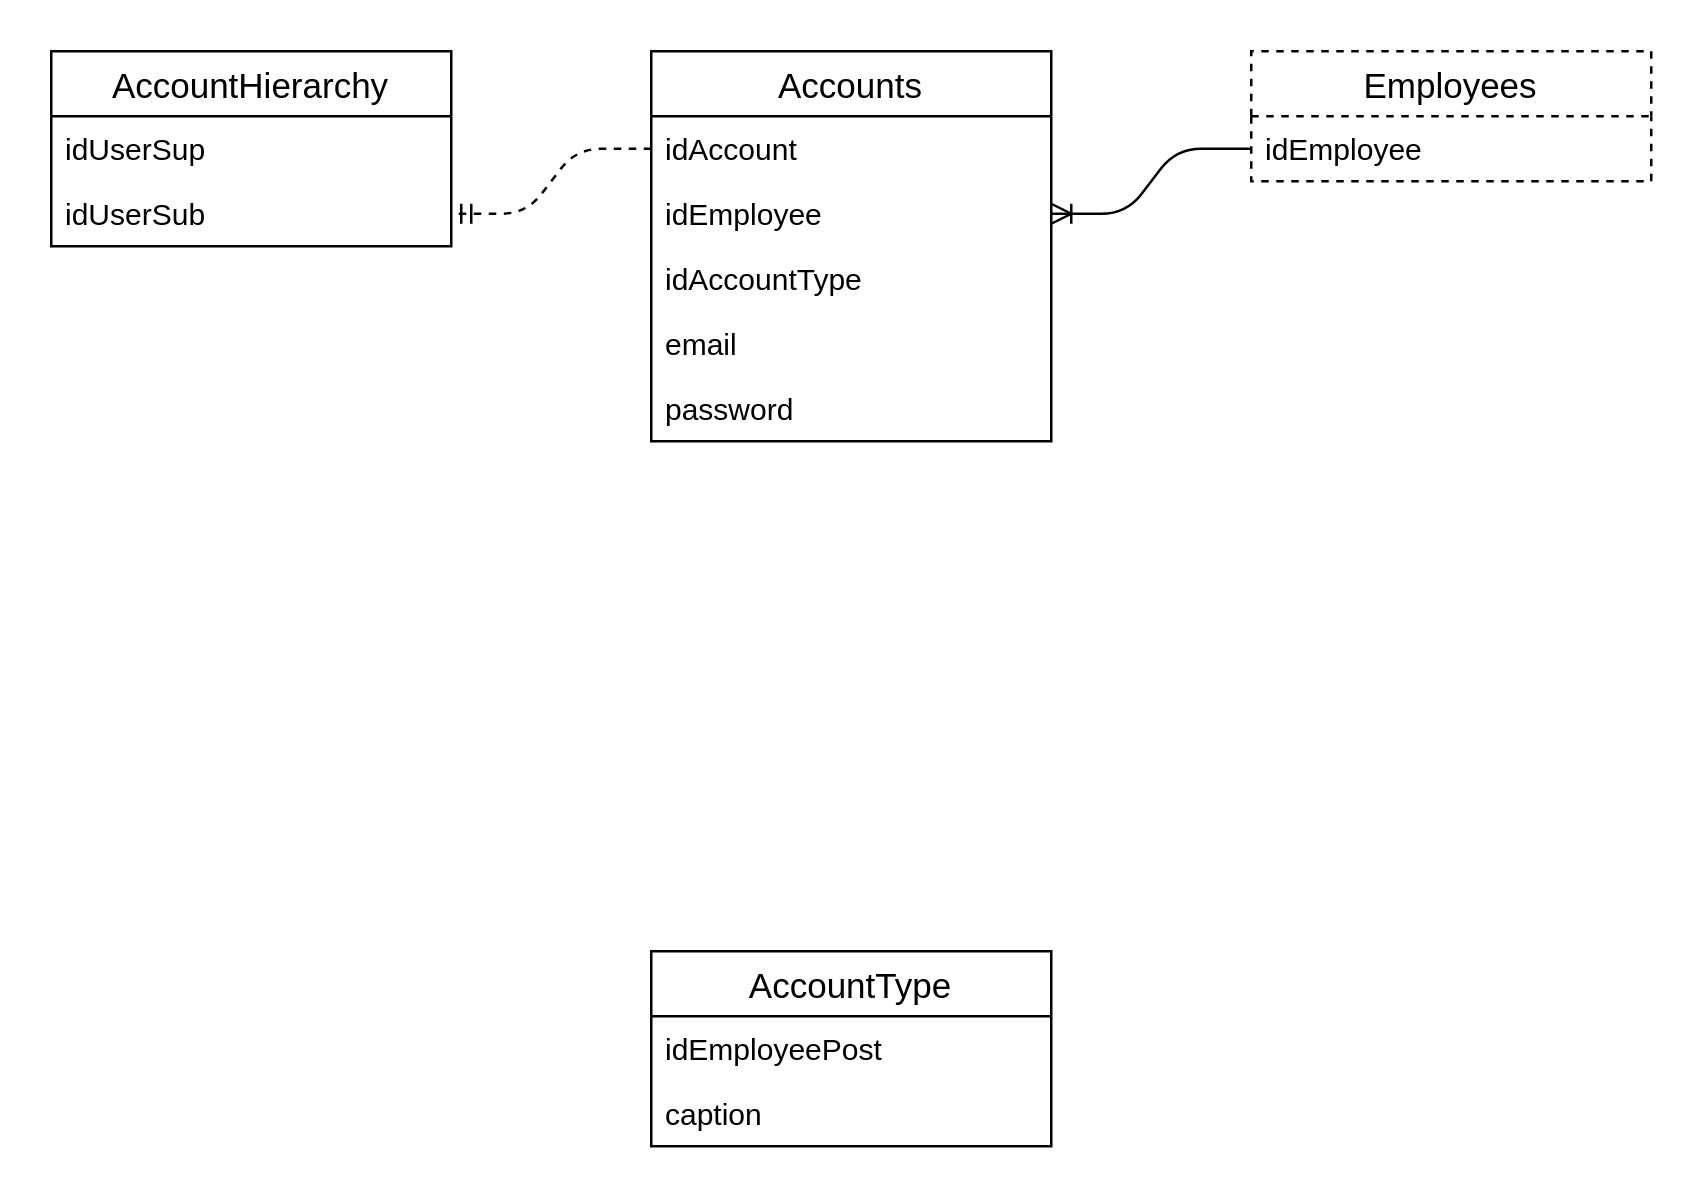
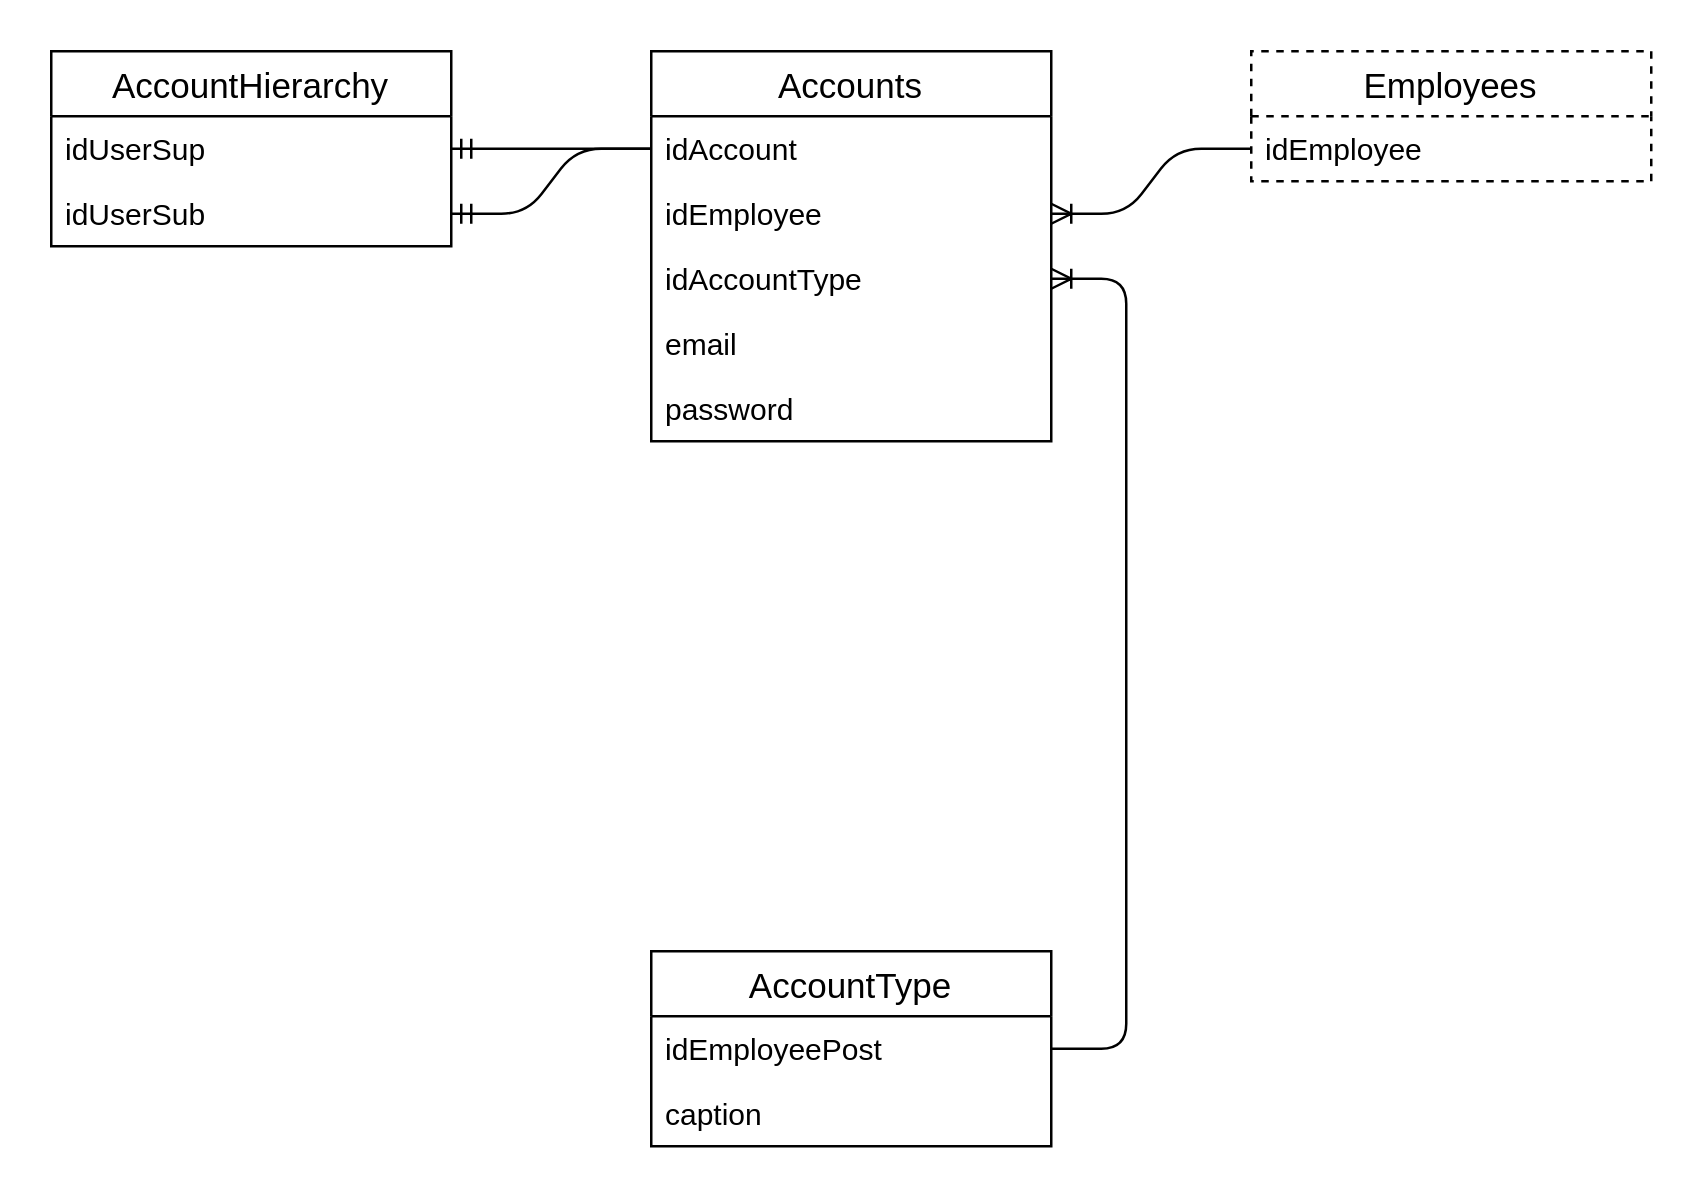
edge "idAccount" -> "idUserSup": added
edge "idAccount" -> "idUserSub": style dashed -> solid
edge "idEmployeePost" -> "idAccountType": added
